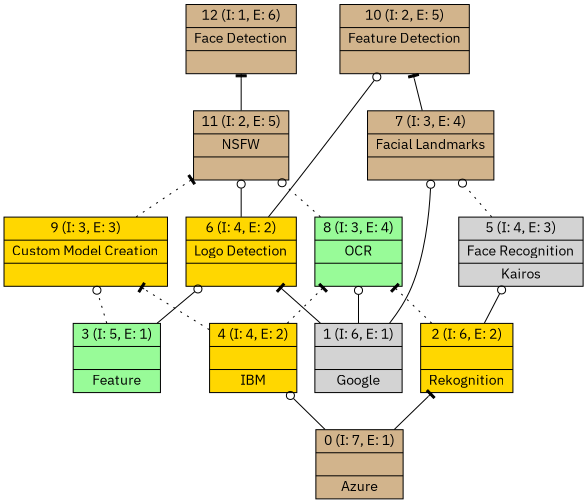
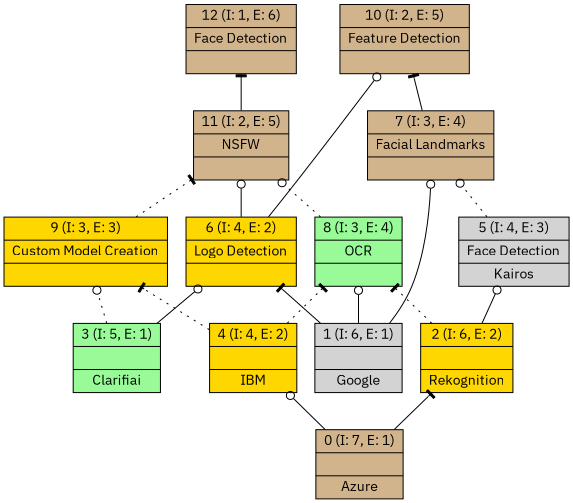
node "5 (I: 4, E: 3)": text "Face Recognition" -> "Face Detection"
node "3 (I: 5, E: 1)": text "Feature" -> "Clarifiai"
